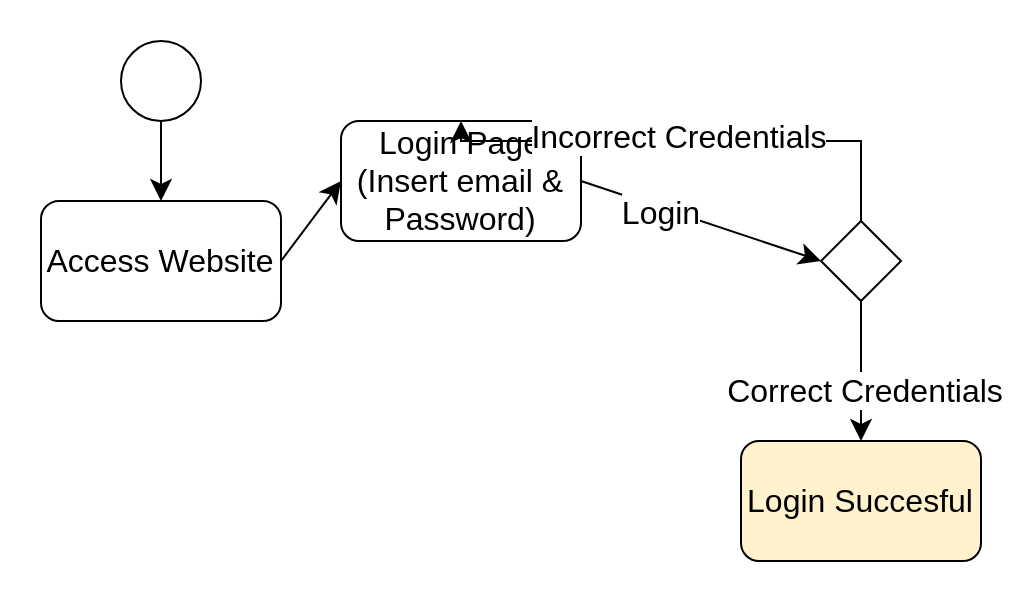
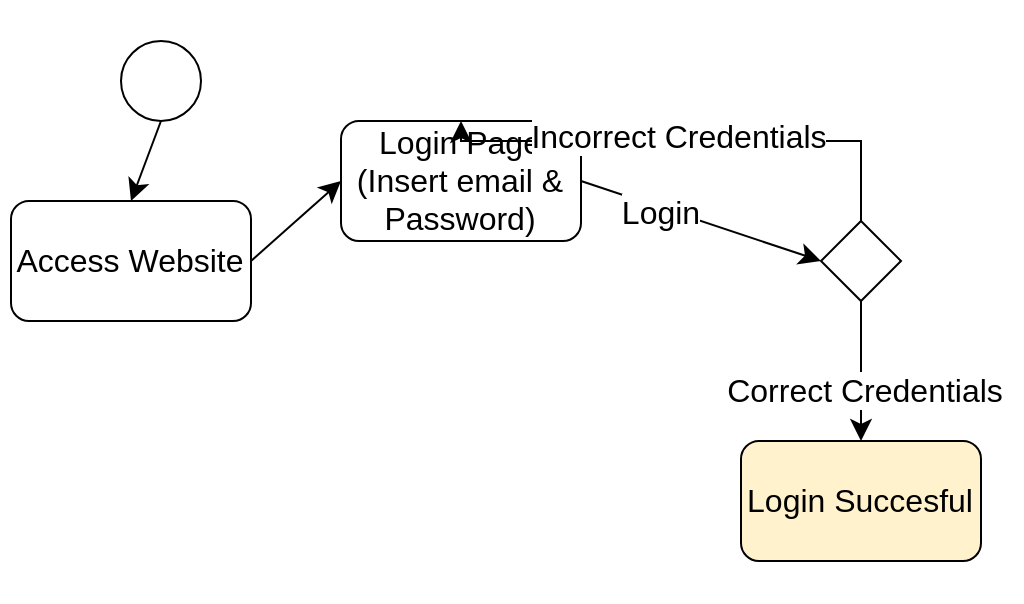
node "Access Website": moved (161, 261) -> (131, 261)
